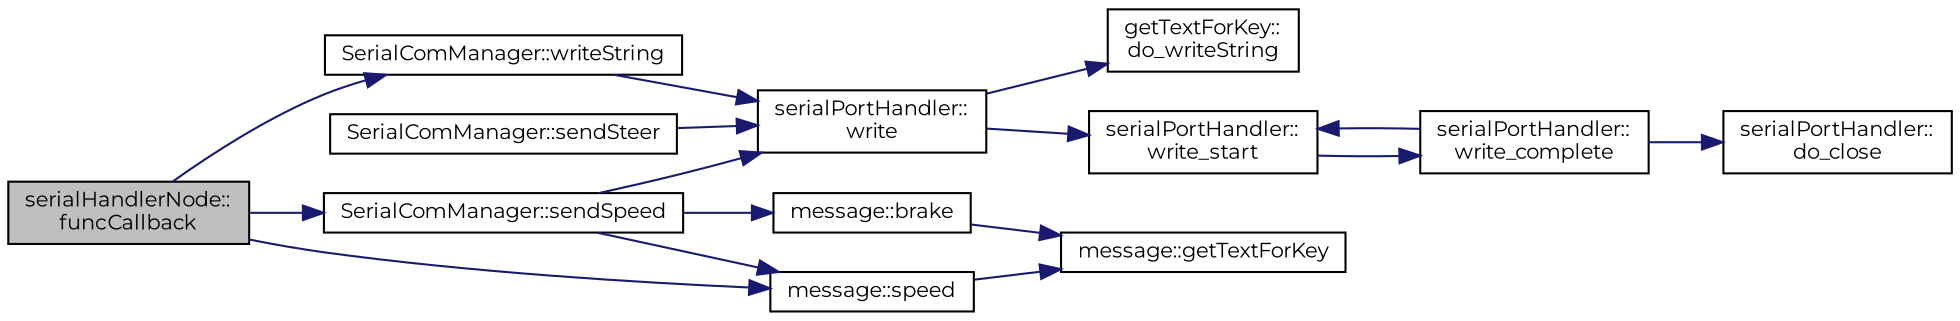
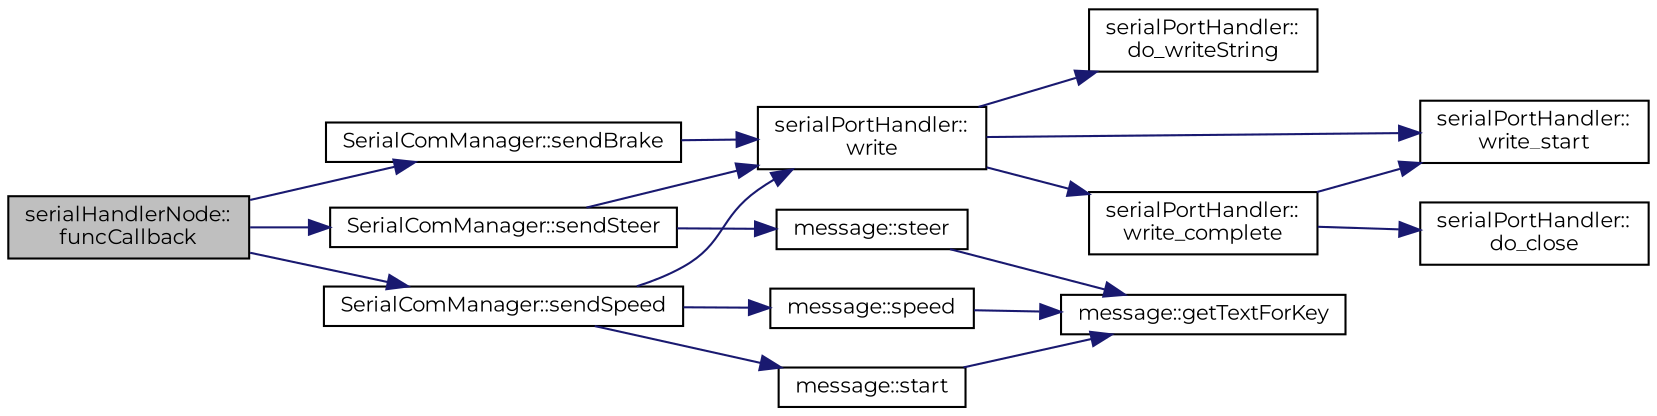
node "getTextForKey:: do_writeString": label "getTextForKey:: do_writeString" -> "serialPortHandler:: do_writeString"
node "SerialComManager::writeString": label "SerialComManager::writeString" -> "SerialComManager::sendBrake"
edge "serialPortHandler:: write_start" -> "serialPortHandler:: write_complete": now "serialPortHandler:: write" -> "serialPortHandler:: write_complete"
node "message::brake": label "message::brake" -> "message::start"
node "message::steer": added
edge "serialHandlerNode:: funcCallback" -> "message::speed": now "serialHandlerNode:: funcCallback" -> "SerialComManager::sendSteer"
